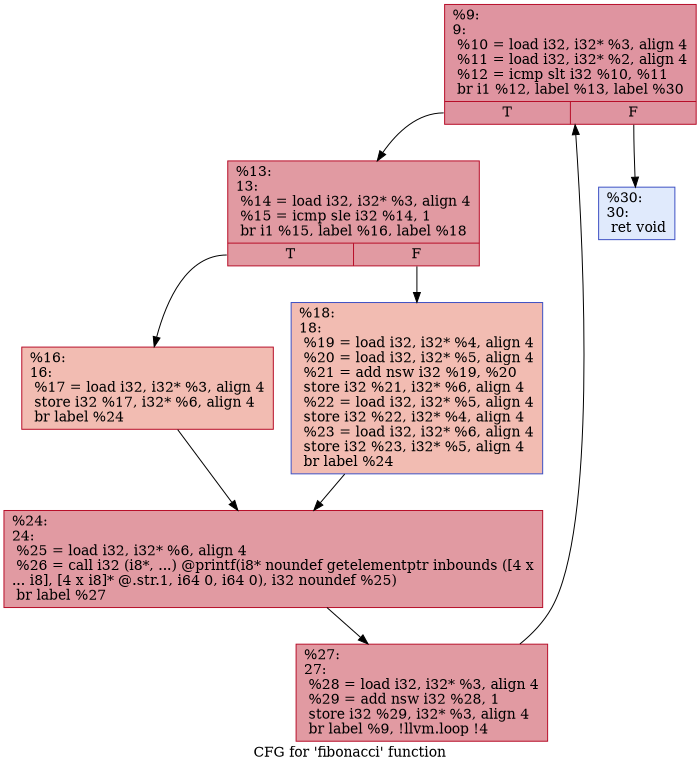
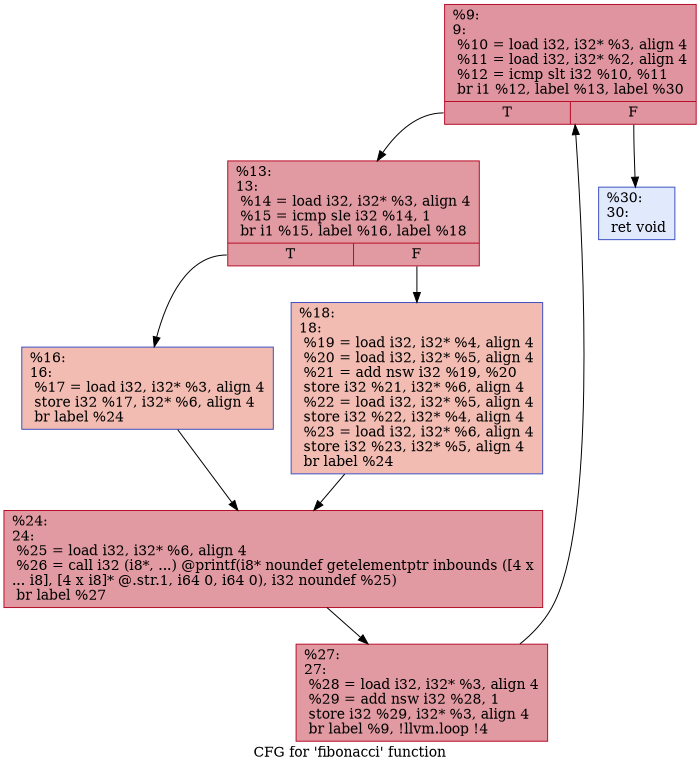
node "%16:": color #b70d28ff -> #3d50c3ff
